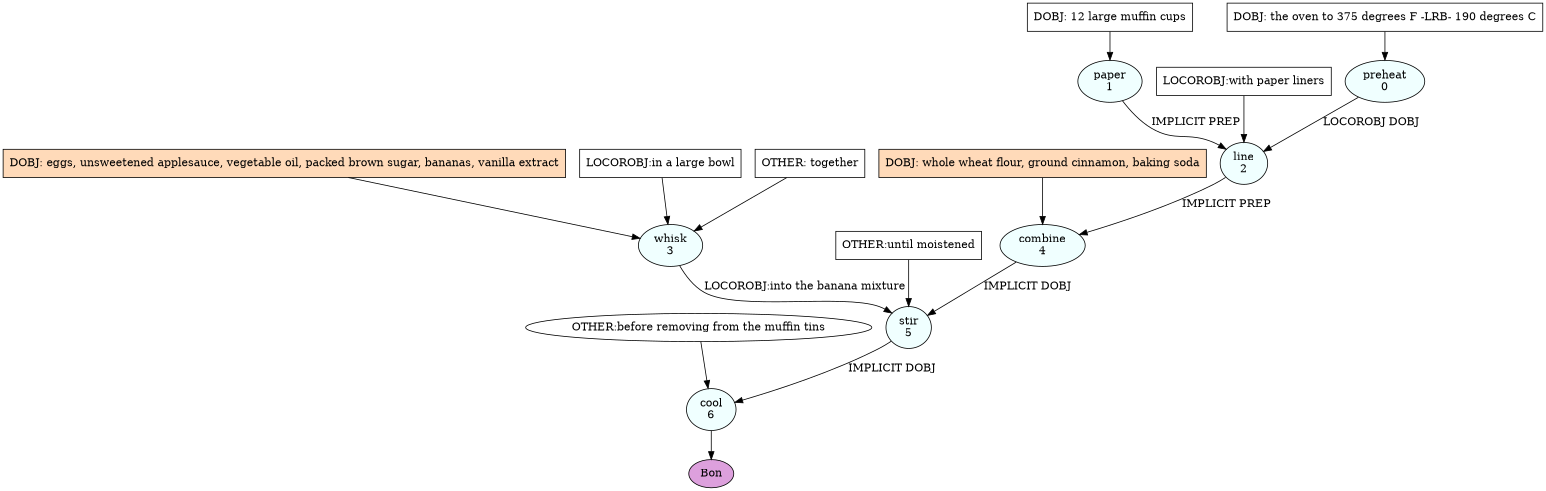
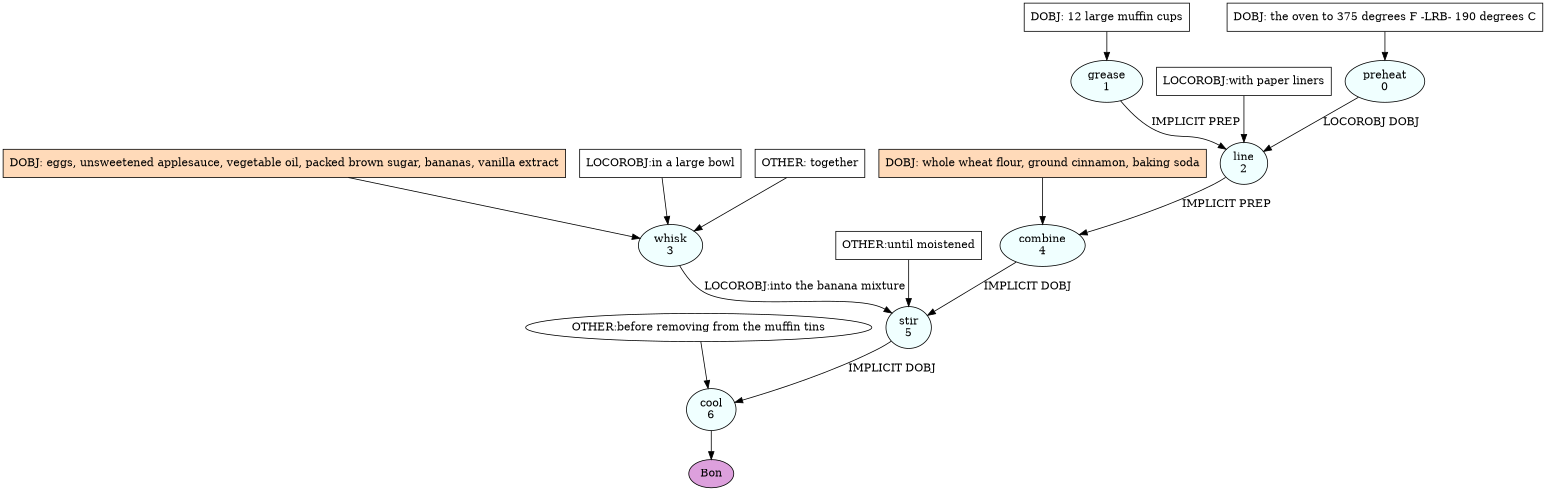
node "paper 1": label "paper 1" -> "grease 1"
